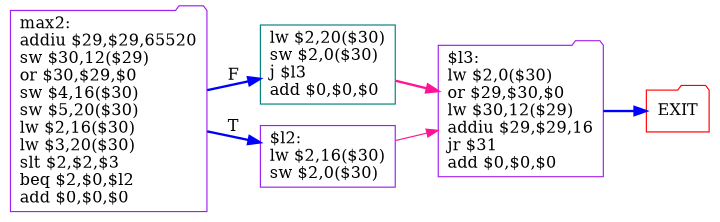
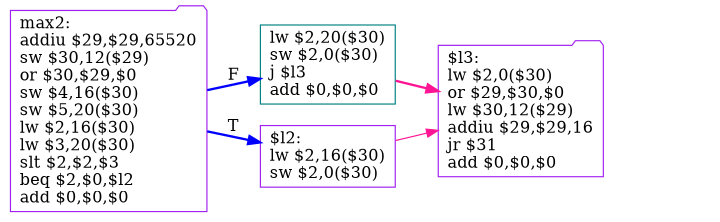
node "EXIT": removed
